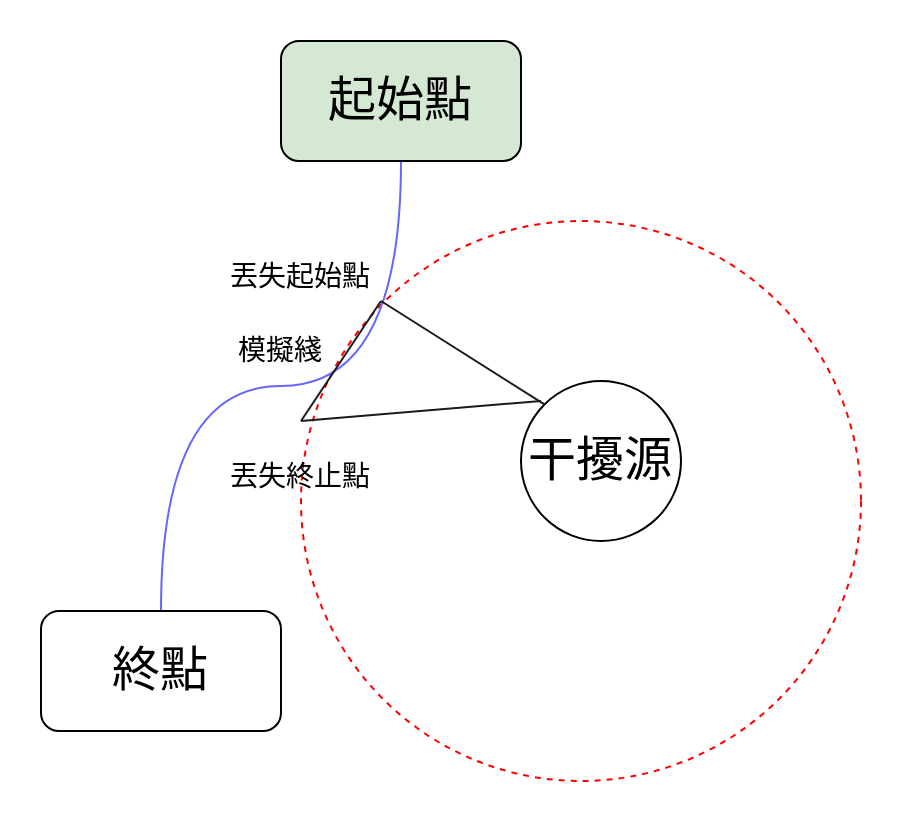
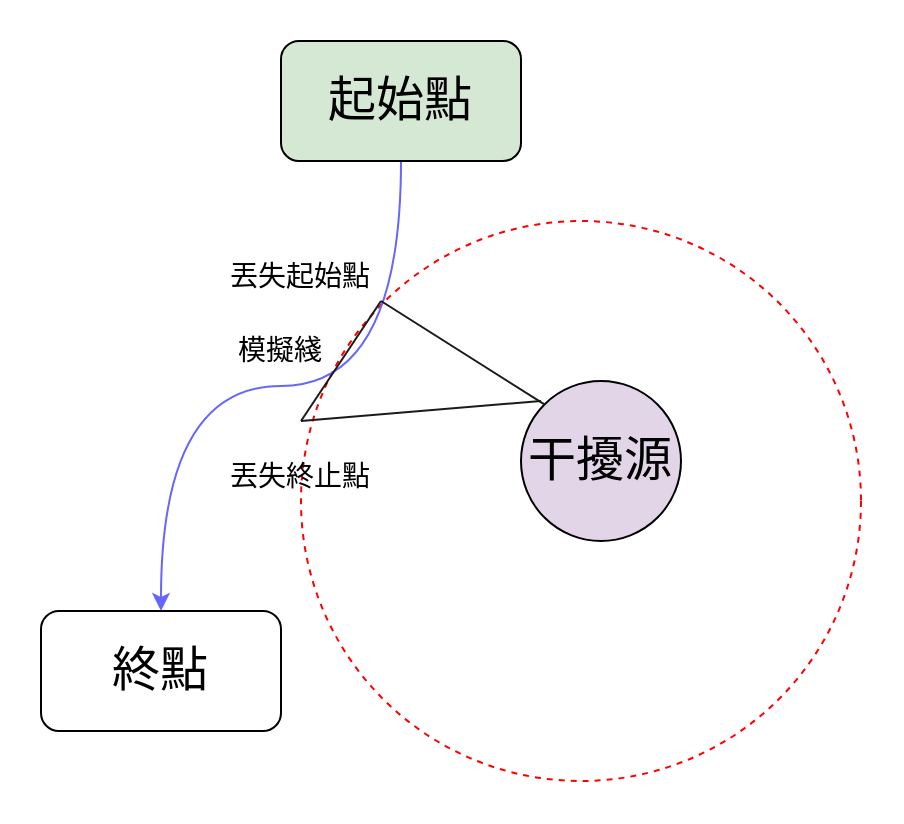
node "干擾源": fillcolor #ffffff -> #e1d5e7
edge "起始點" -- "終點": arrowhead none -> classic
